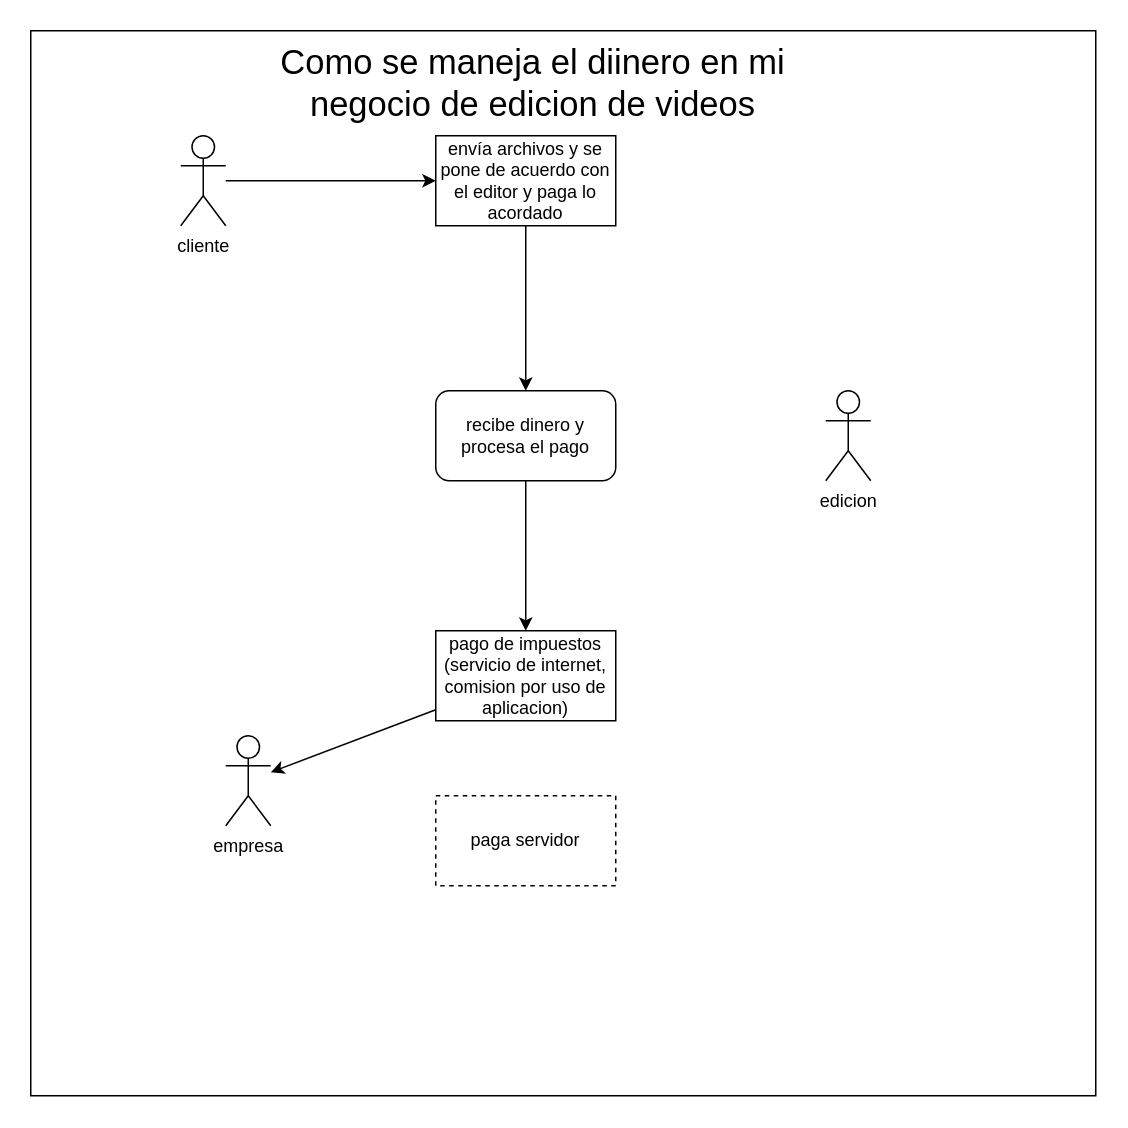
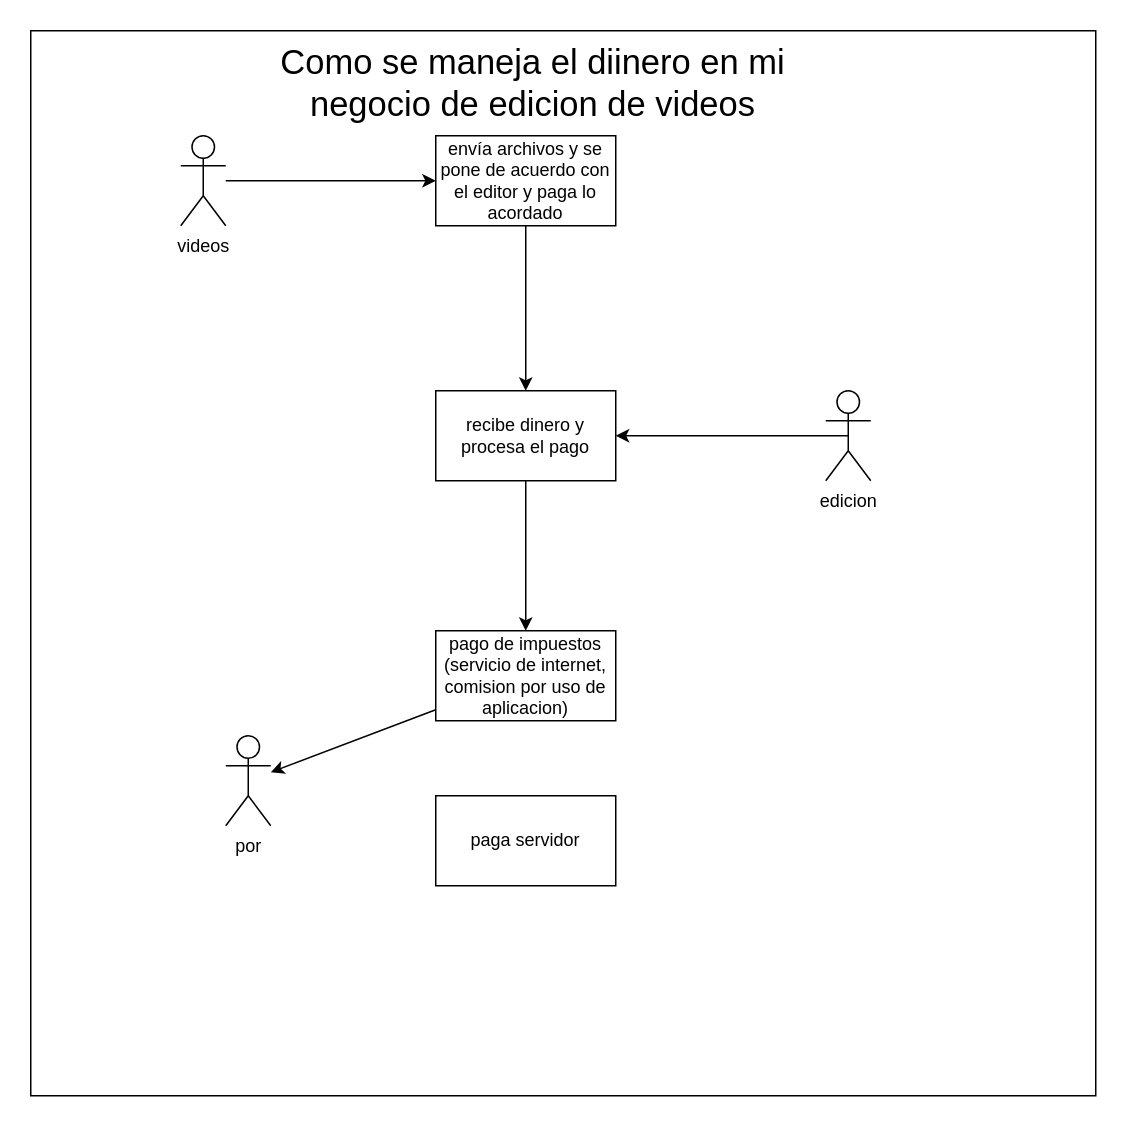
node "cliente": label "cliente" -> "videos"
node "recibe dinero y procesa el pago": shape rounded rectangle -> rectangle
edge "edicion" -> "recibe dinero y procesa el pago": added
node "paga servidor": style dashed -> solid
node "empresa": label "empresa" -> "por"
